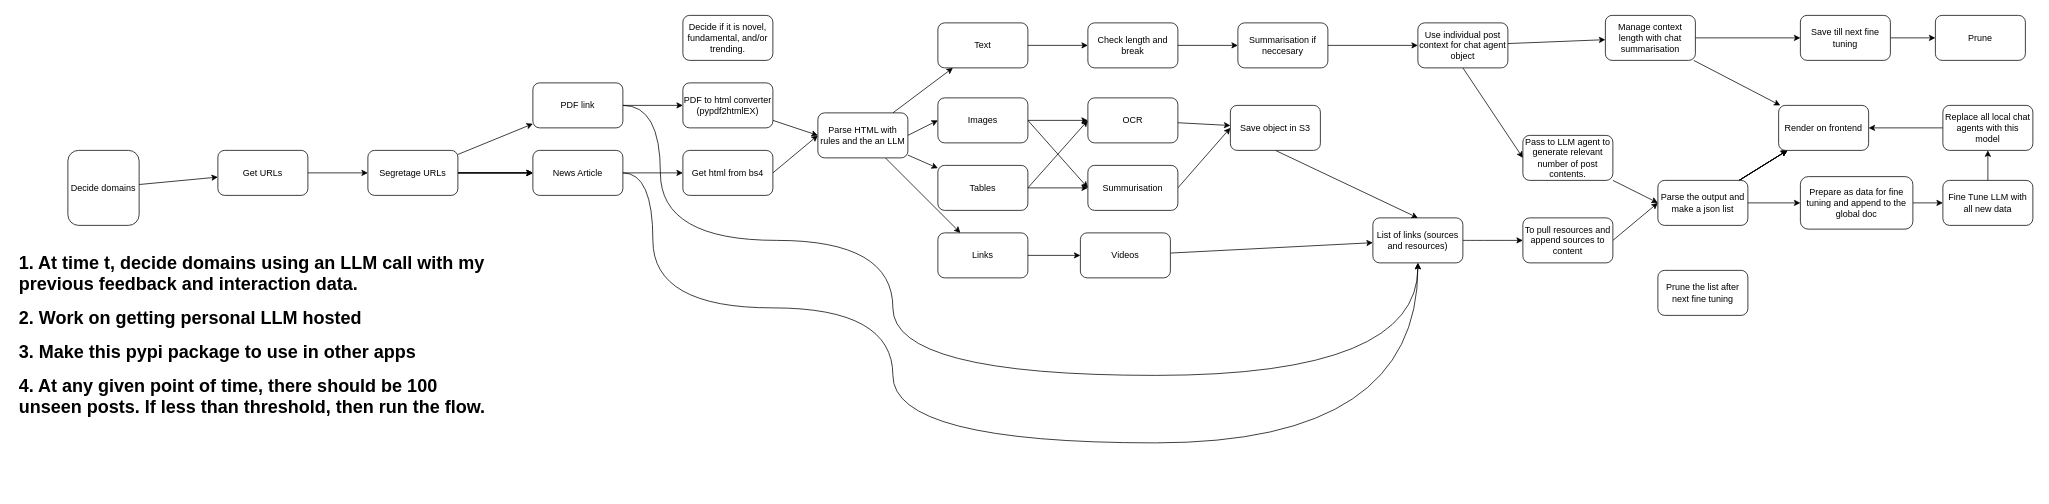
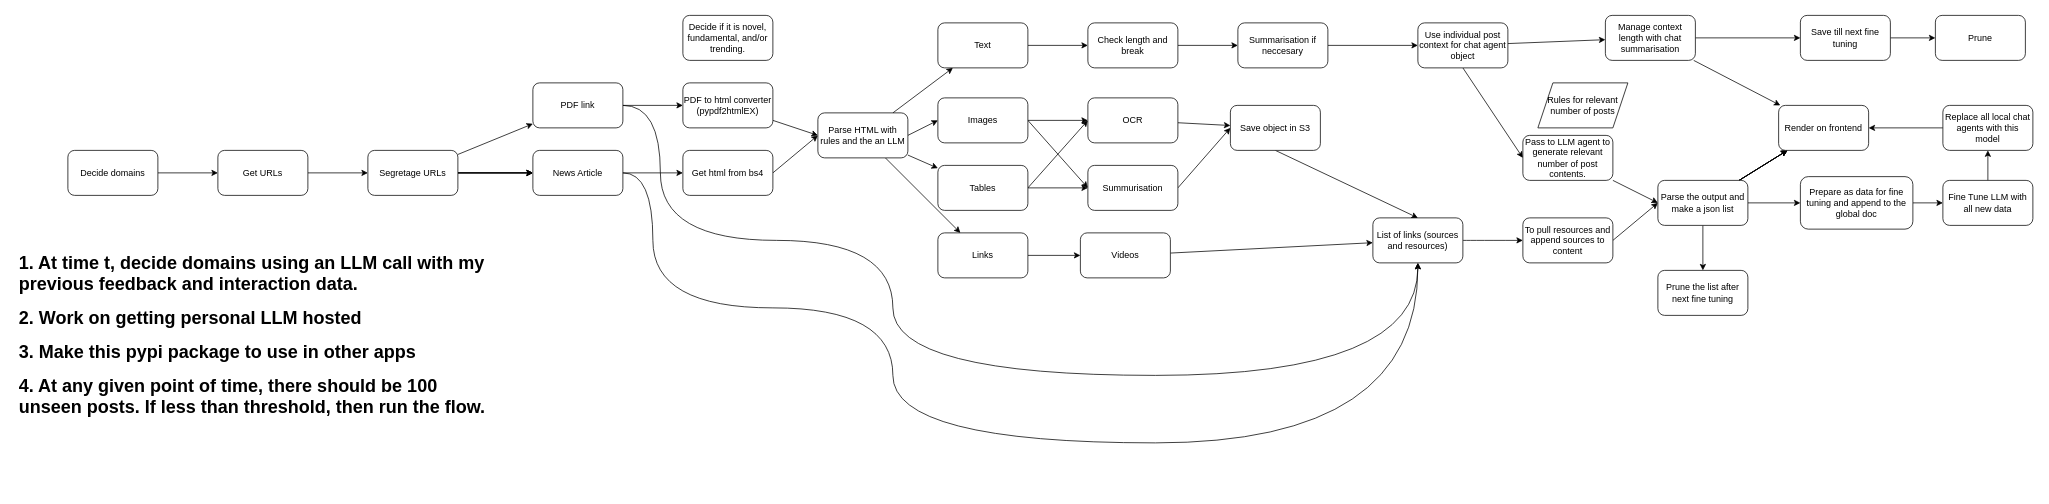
node "Rules for relevant number of posts": added
node "Decide domains": size 71x75 -> 90x45
edge "Parse the output and make a json list" -> "Prune the list after next fine tuning": added
